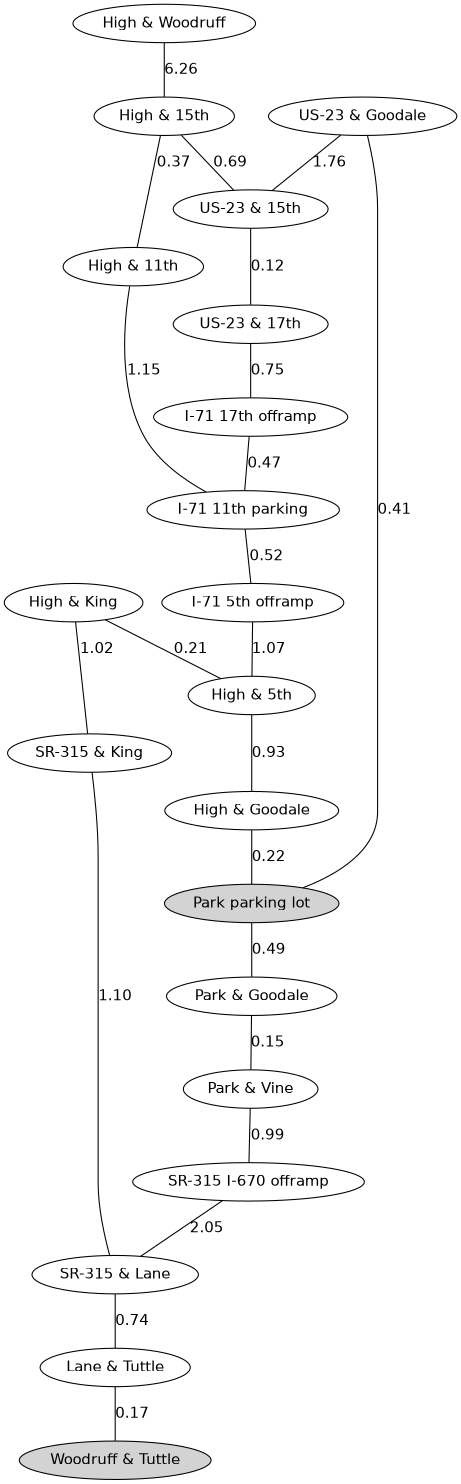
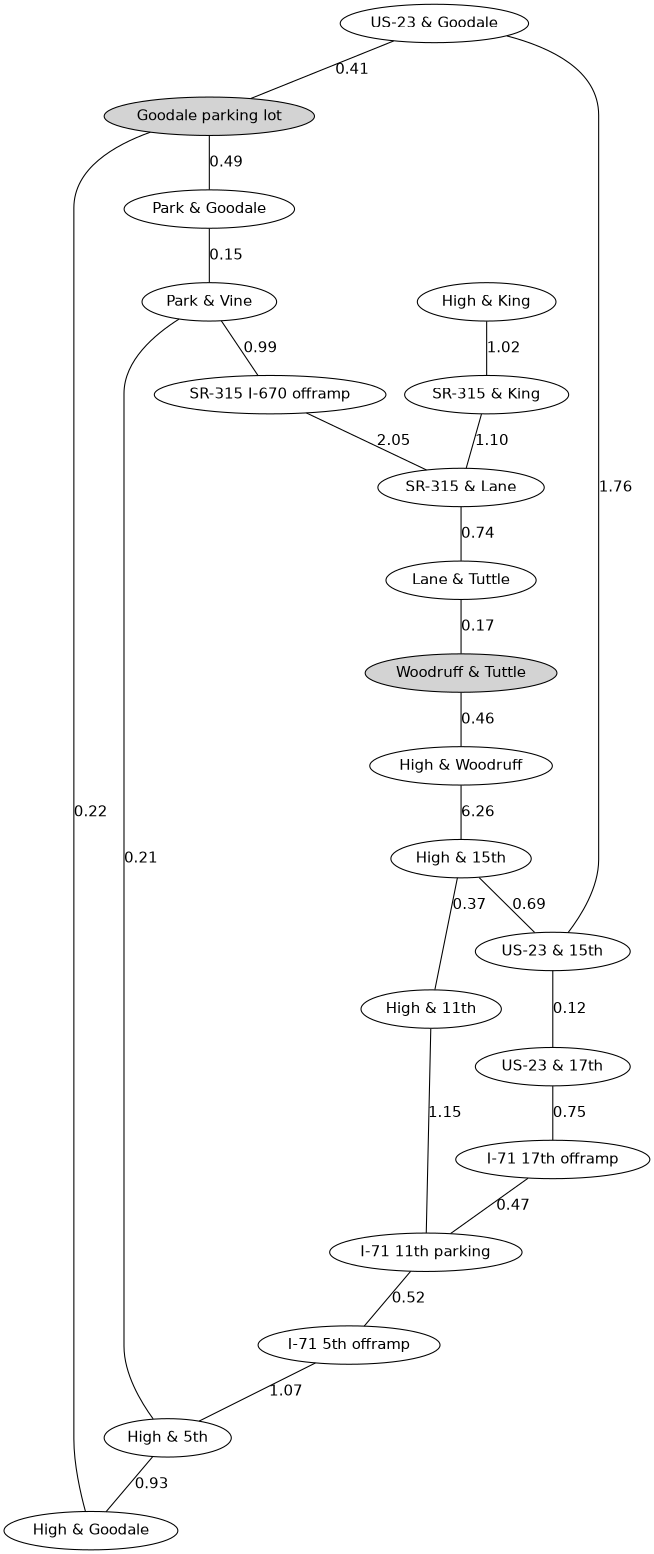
edge "High & King" -- "High & 5th": now "Park & Vine" -- "High & 5th"
edge "Woodruff & Tuttle" -- "High & Woodruff": added, label "0.46"
node "Park parking lot": label "Park parking lot" -> "Goodale parking lot"
